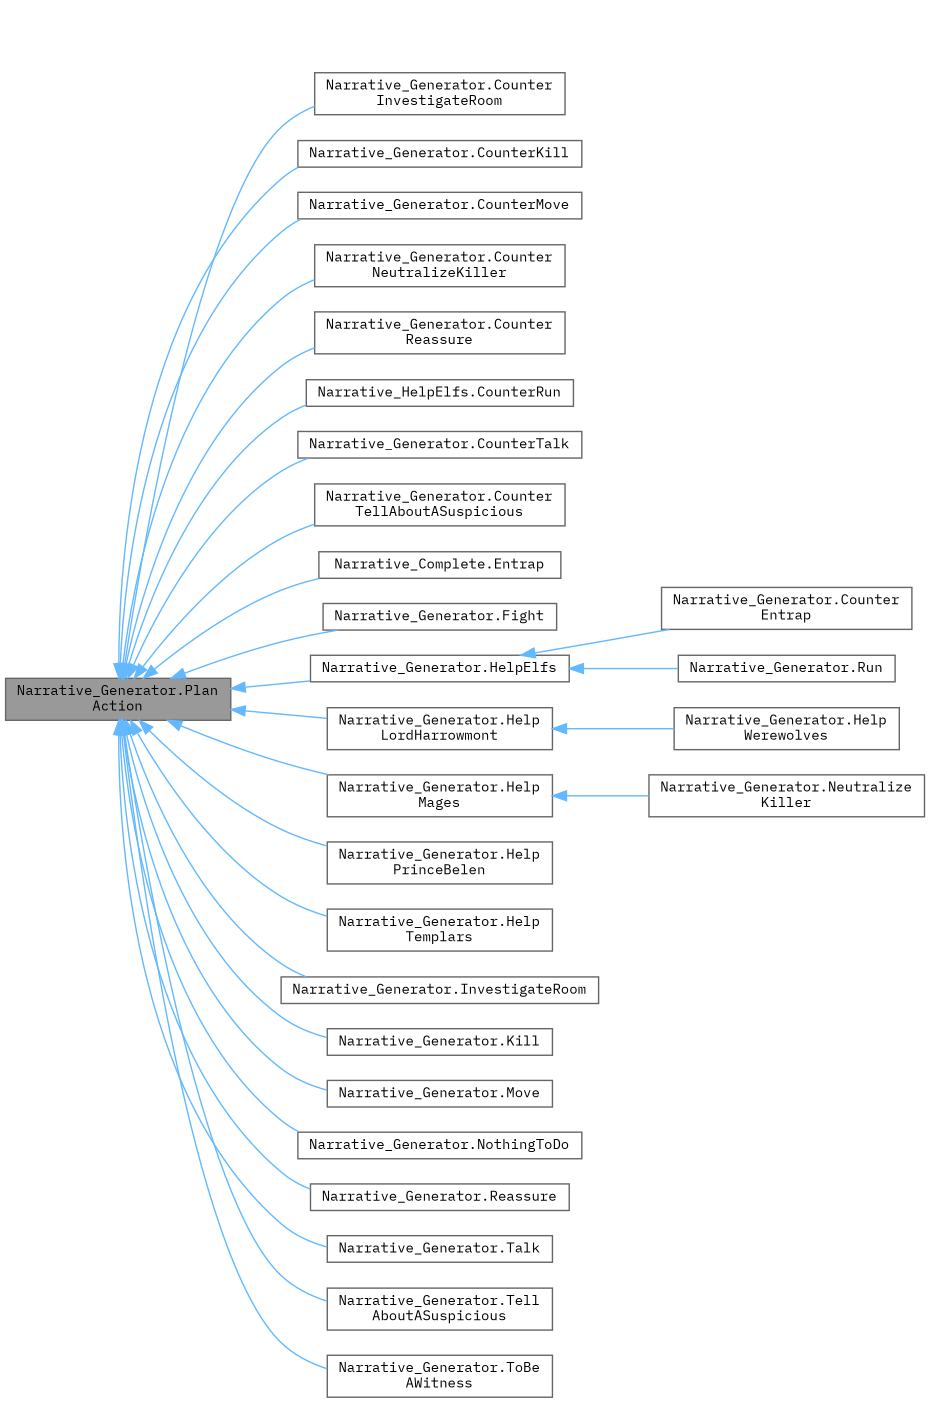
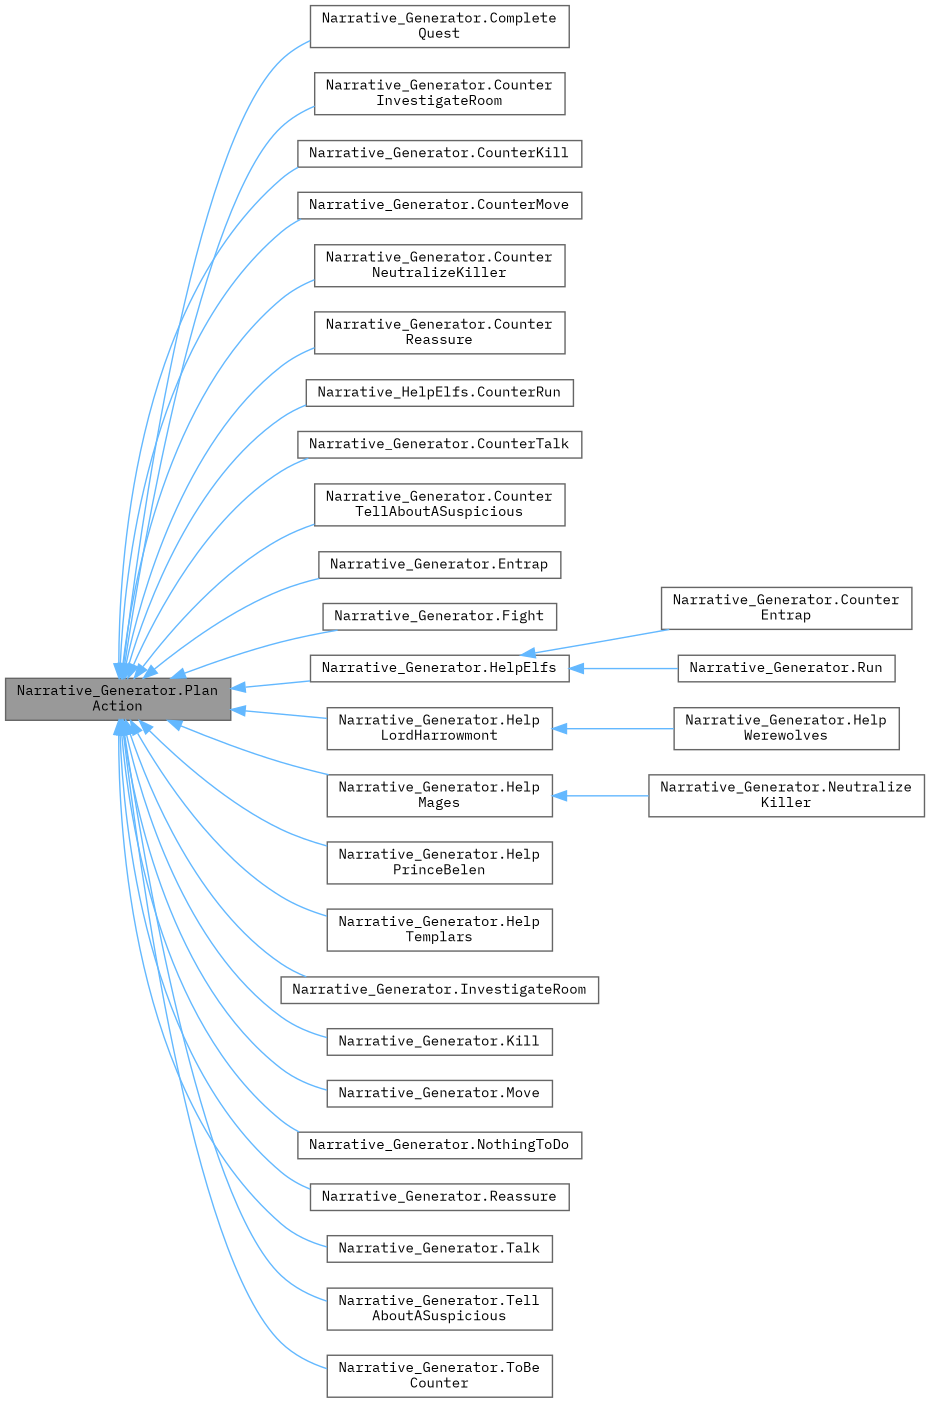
node "Narrative_Generator.Complete Quest": added
node "Narrative_Complete.Entrap": label "Narrative_Complete.Entrap" -> "Narrative_Generator.Entrap"
node "Narrative_Generator.ToBe AWitness": label "Narrative_Generator.ToBe AWitness" -> "Narrative_Generator.ToBe Counter"
